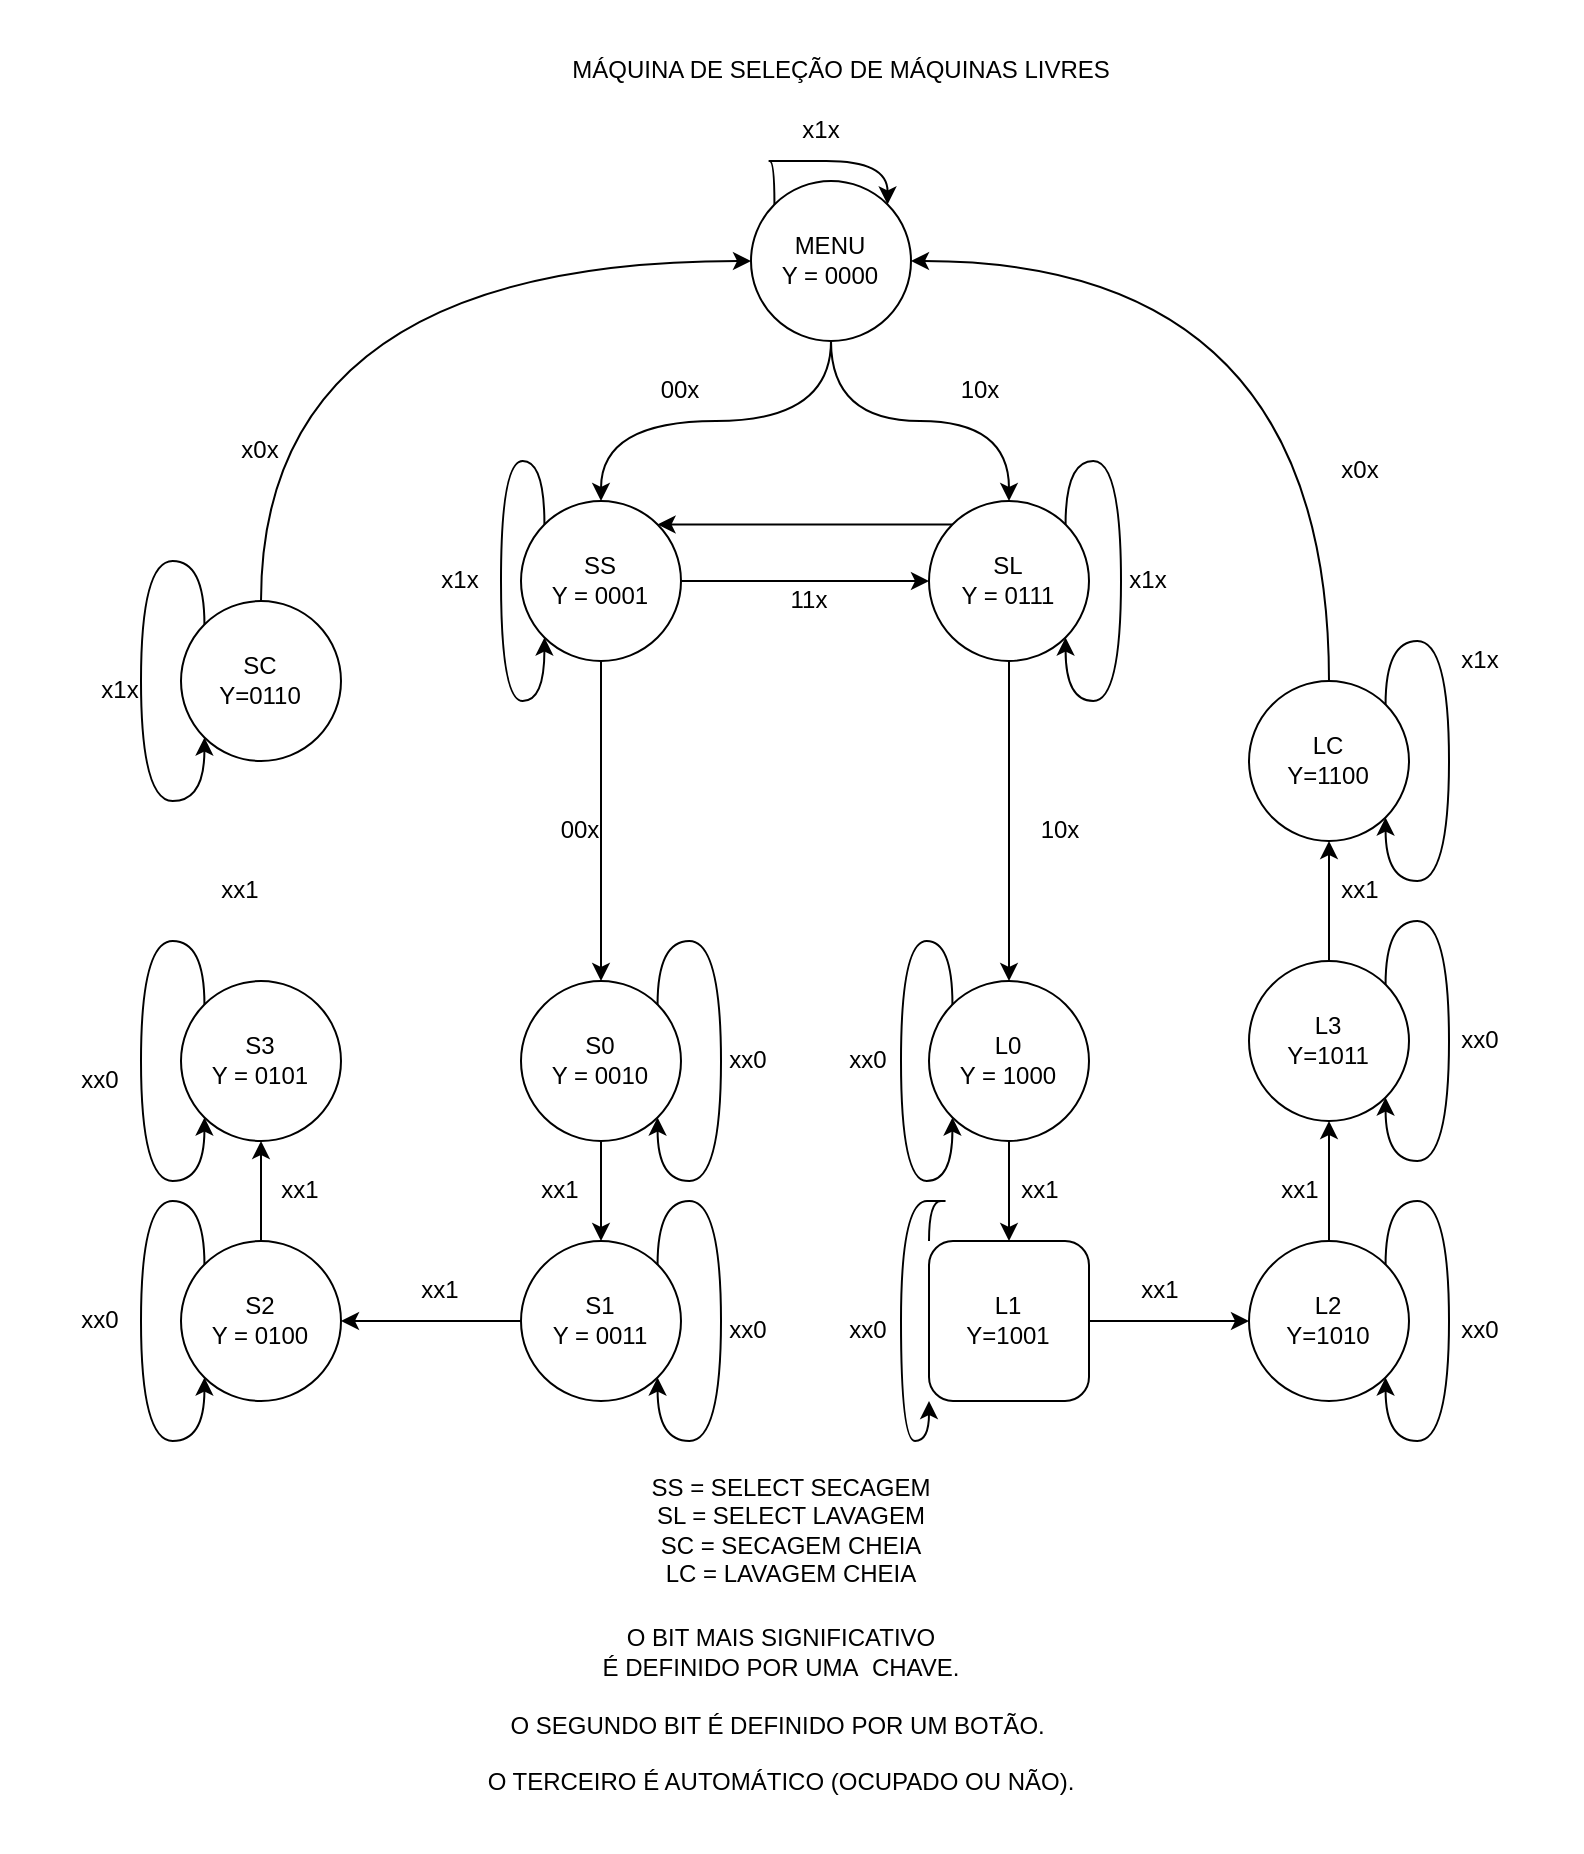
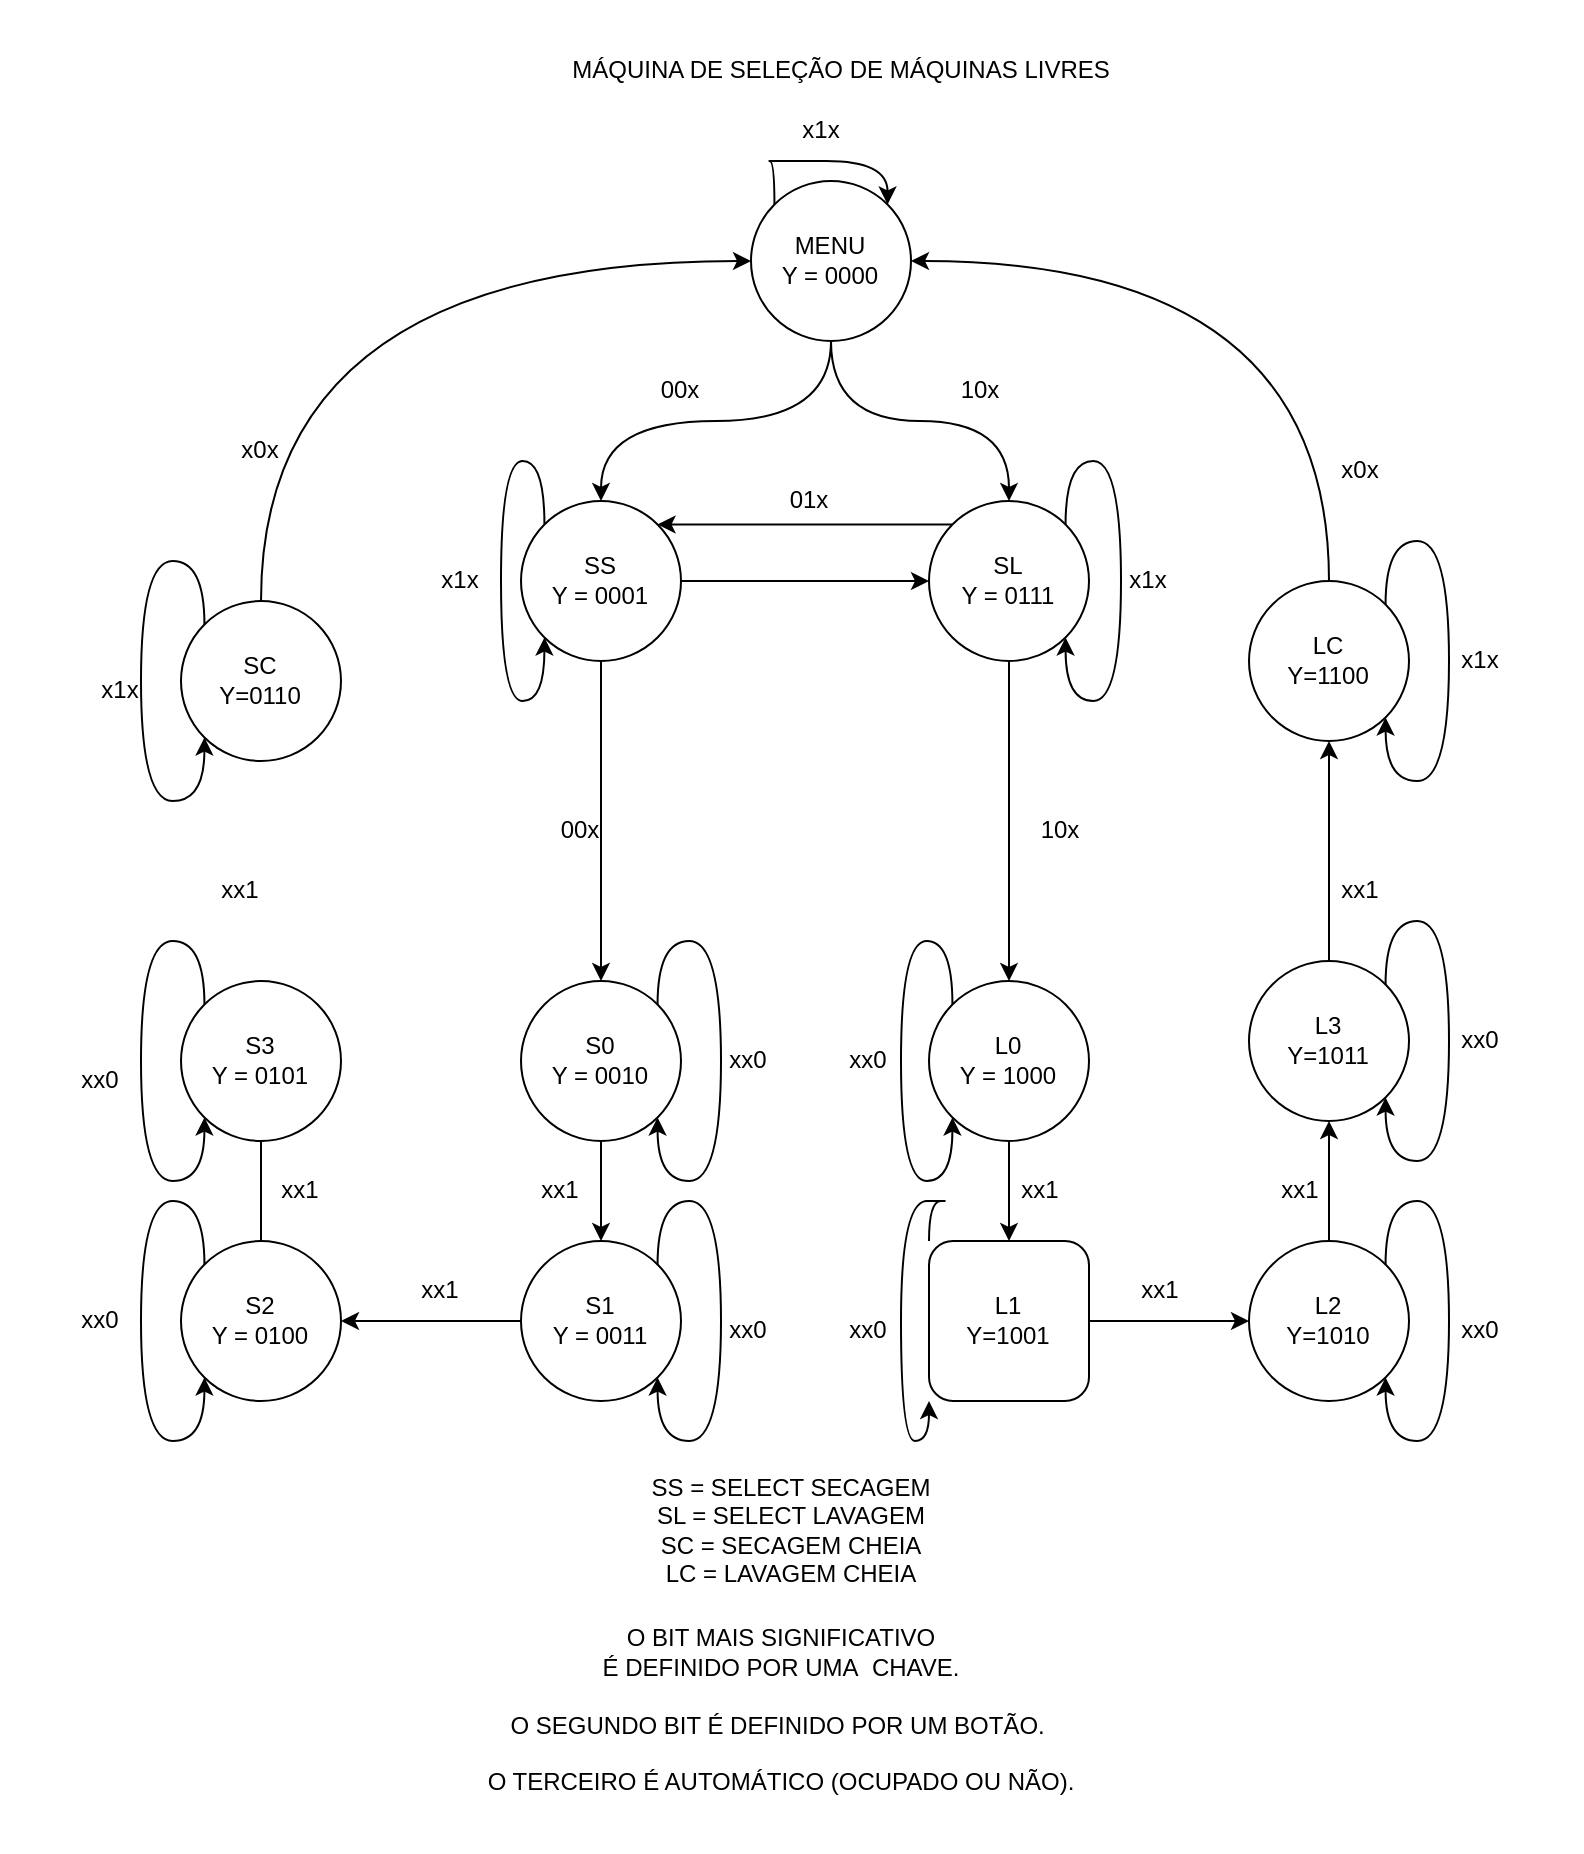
node "01x": added
node "11x": removed
node "LC Y=1100": moved (1329, 761) -> (1329, 661)
edge "S2 Y = 0100" -> "S3 Y = 0101": arrowhead classic -> none
